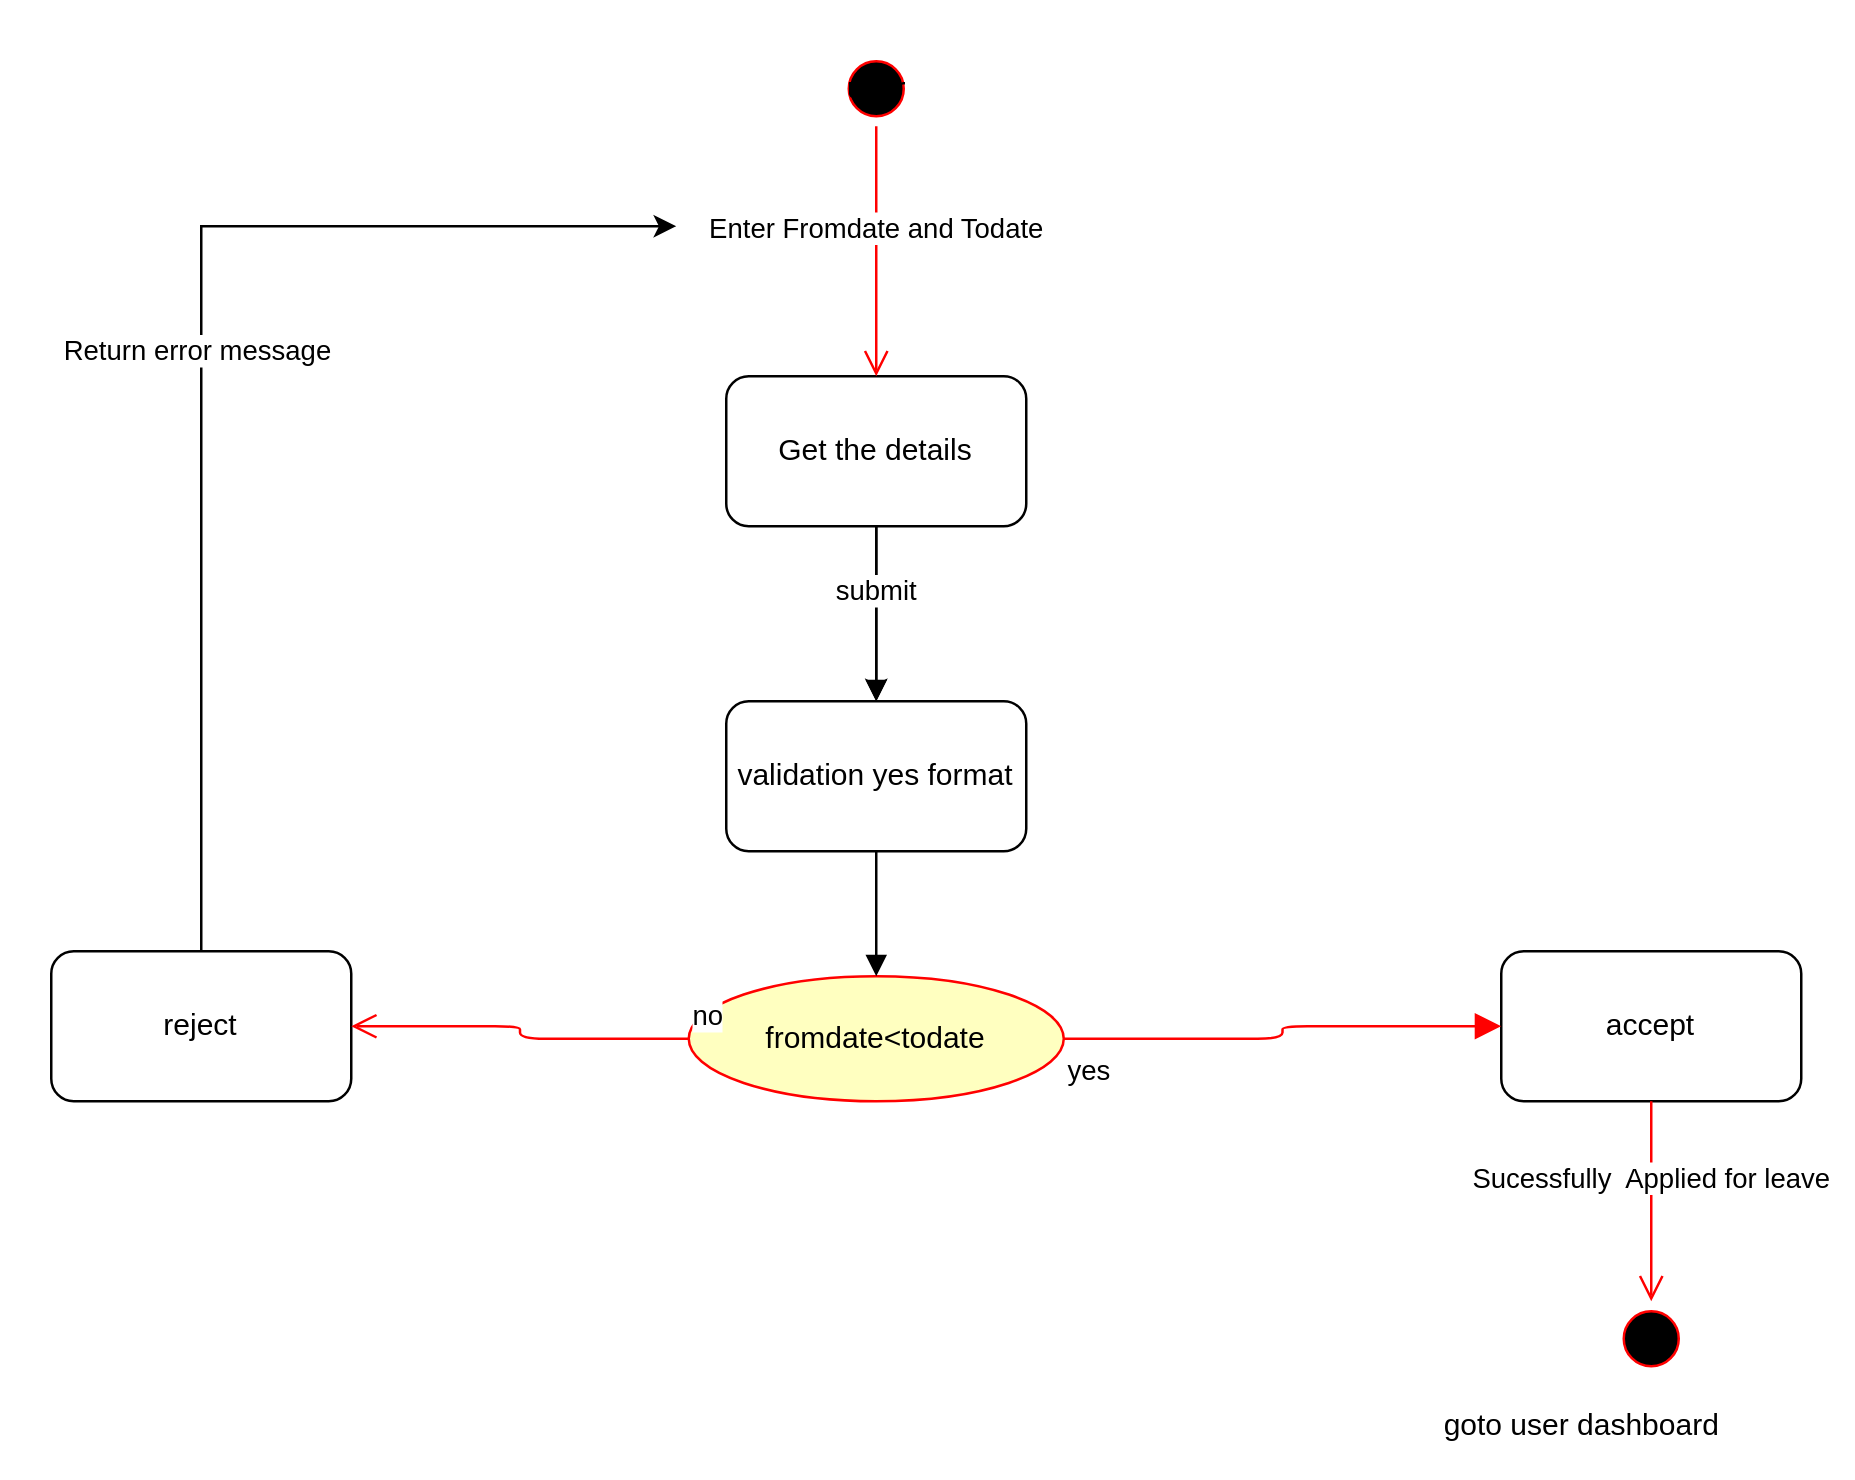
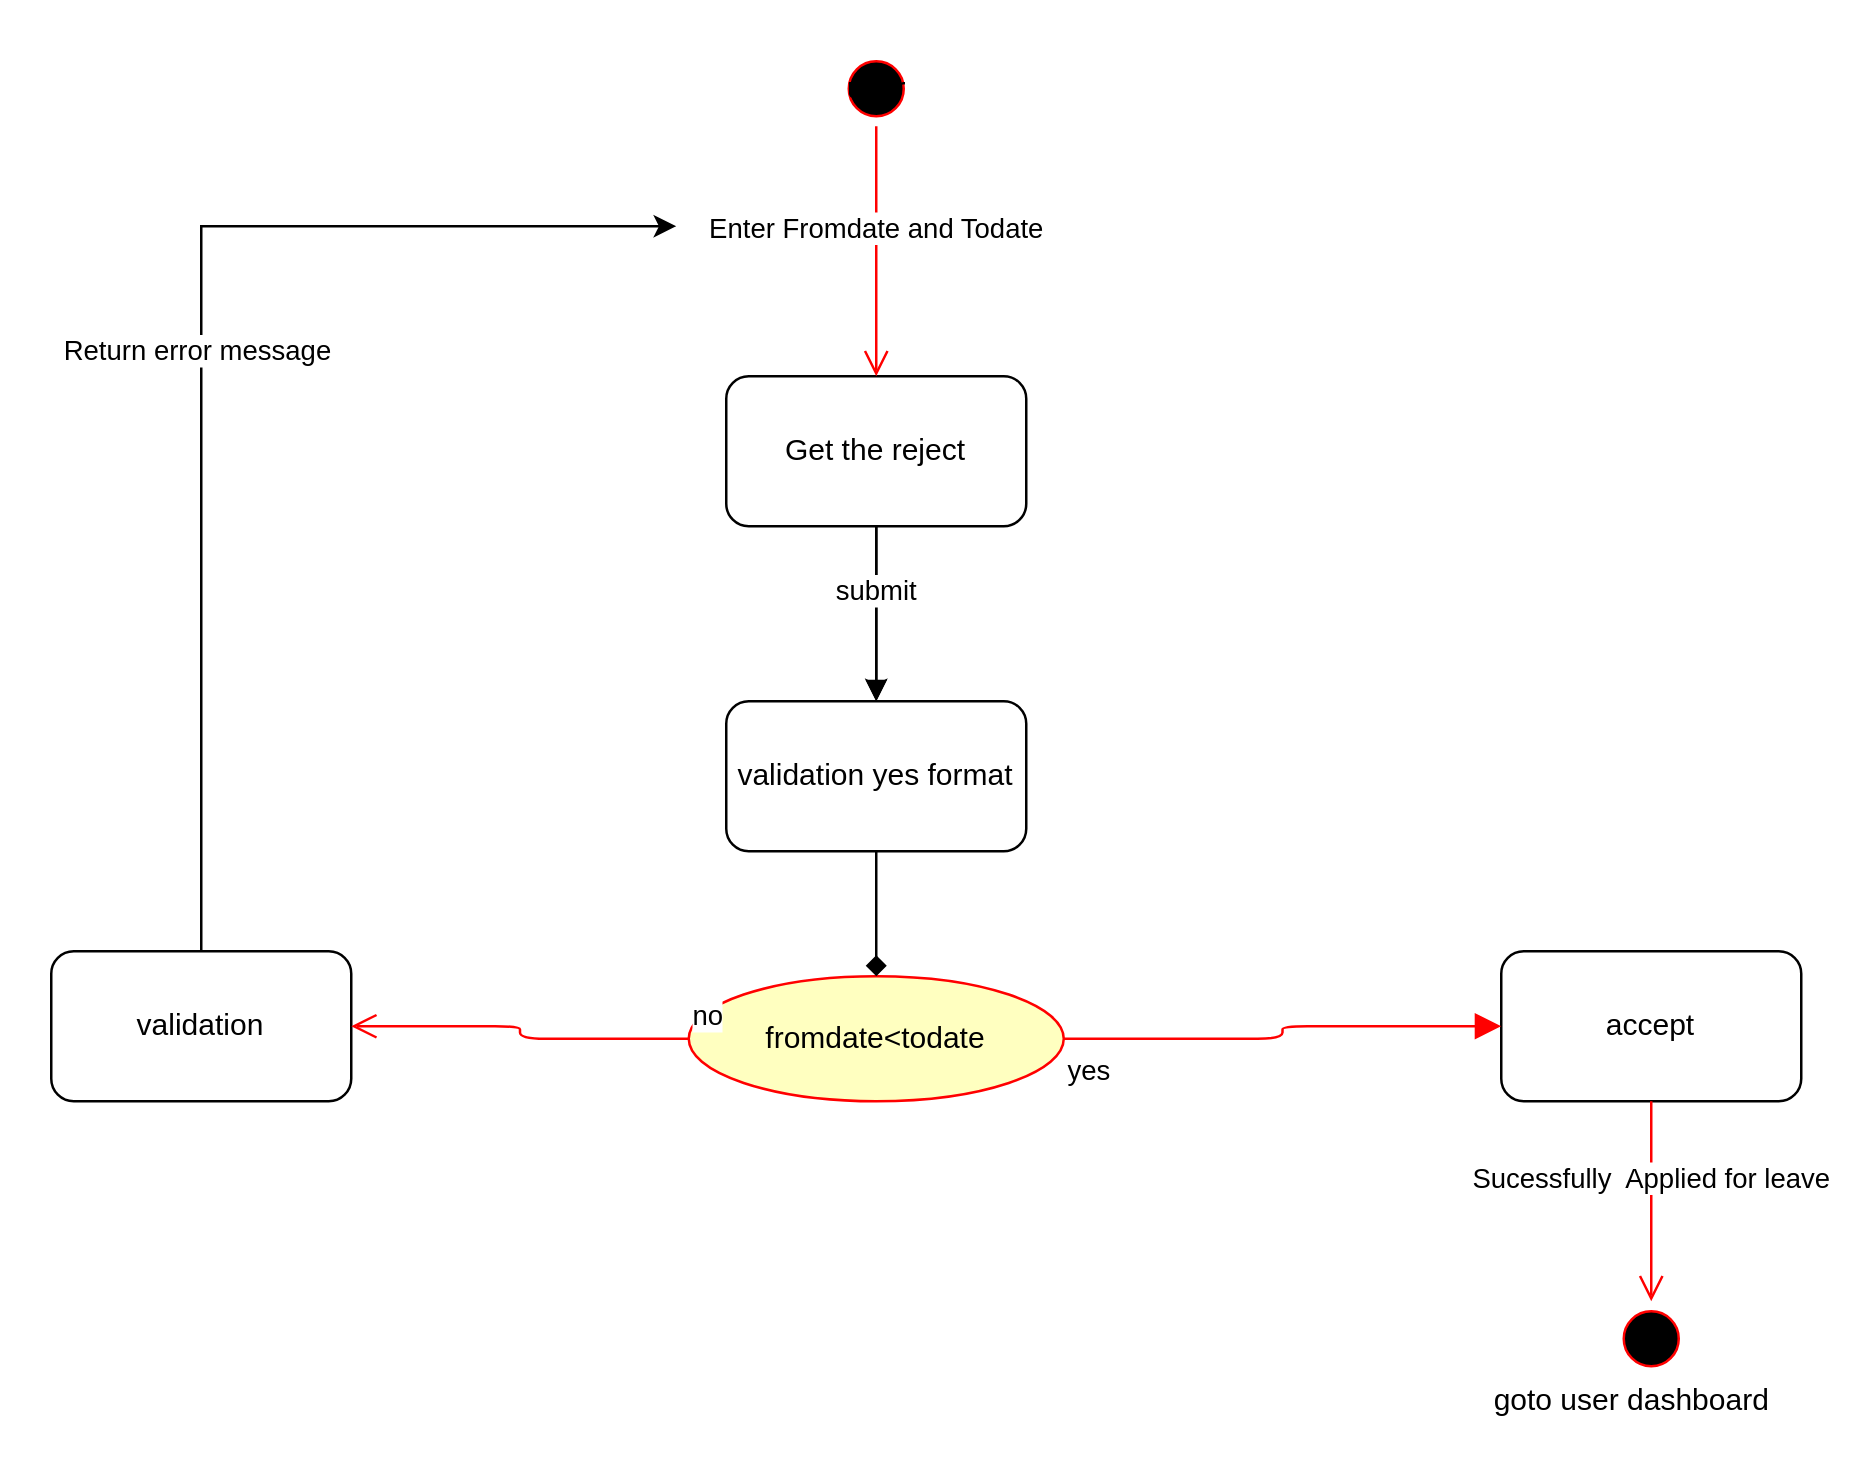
node "Get the details": label "Get the details" -> "Get the reject"
edge "validation yes format" -> "fromdate<todate": arrowhead block -> diamond
node "reject": label "reject" -> "validation"
node "goto user dashboard": moved (1583, 1426) -> (1633, 1401)
